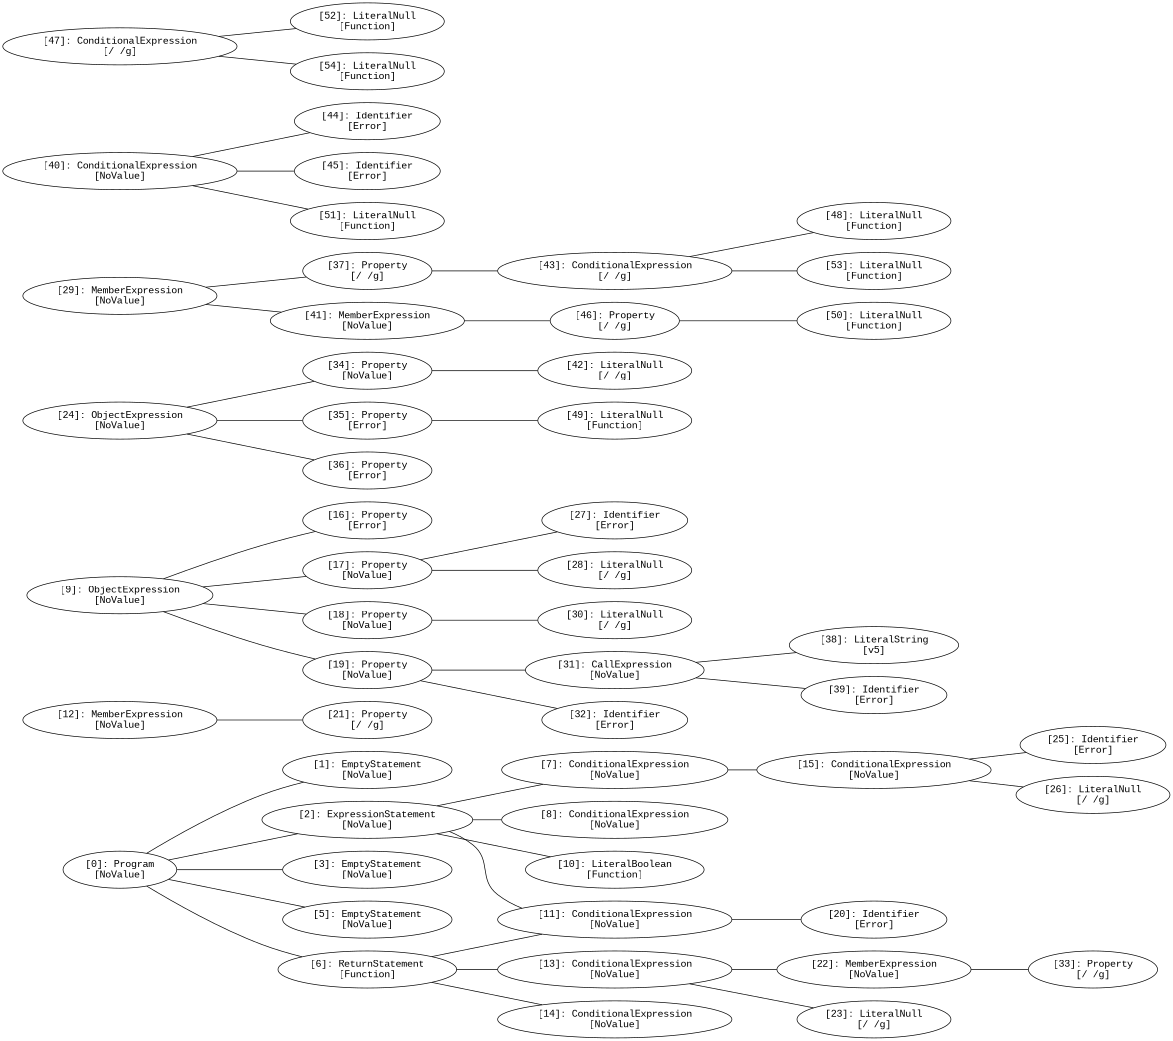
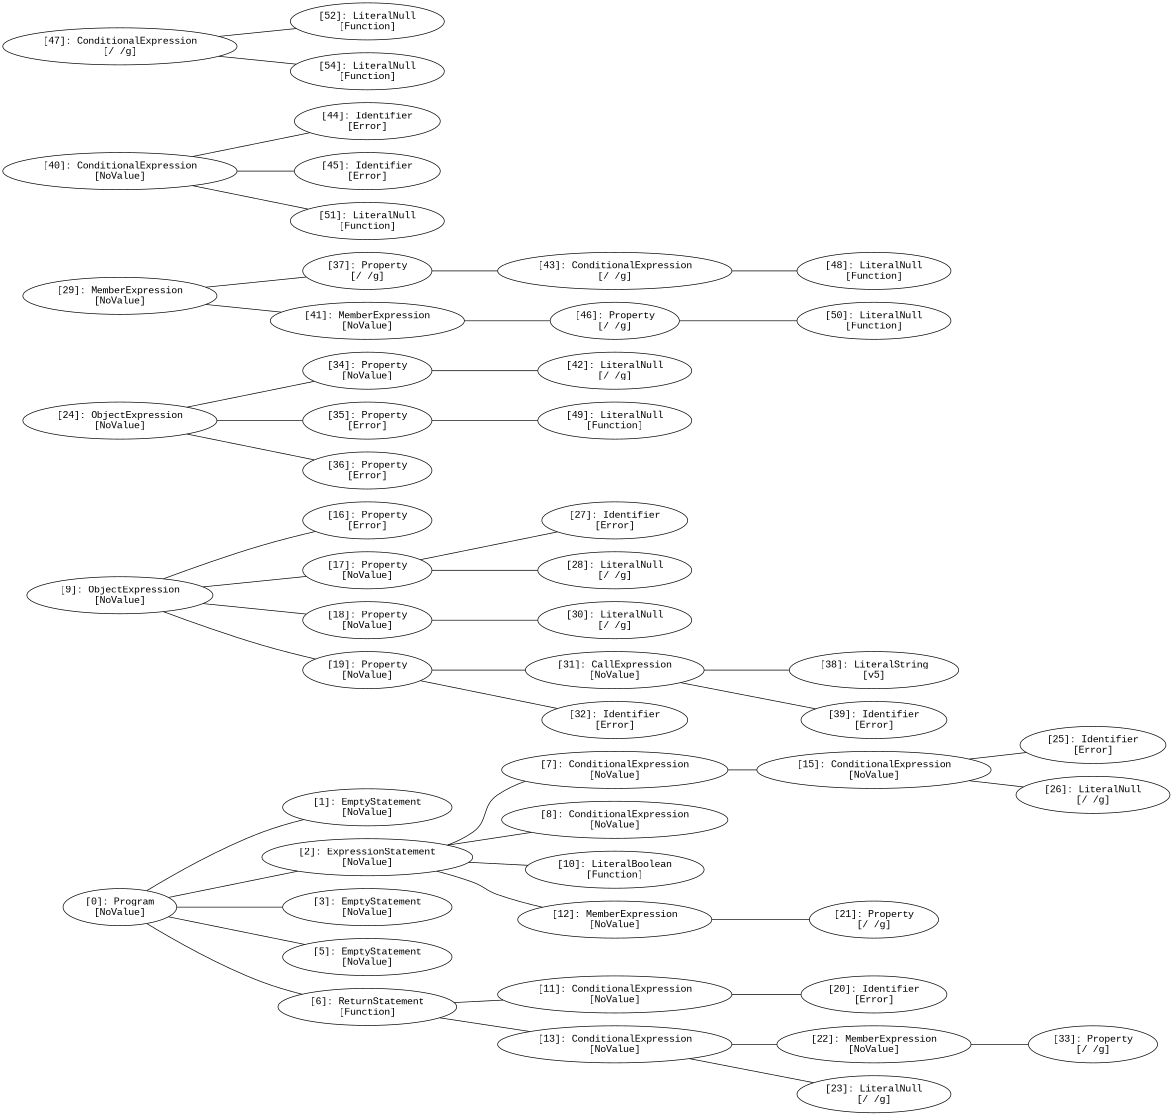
node "[53]: LiteralNull [Function]": removed
edge "[2]: ExpressionStatement [NoValue]" -- "[11]: ConditionalExpression [NoValue]": now "[2]: ExpressionStatement [NoValue]" -- "[12]: MemberExpression [NoValue]"
node "[14]: ConditionalExpression [NoValue]": removed
